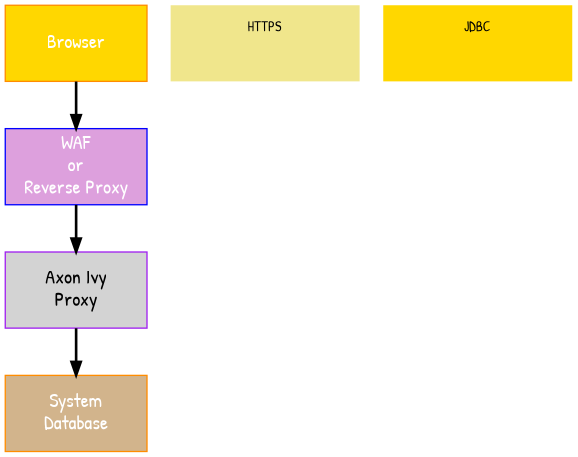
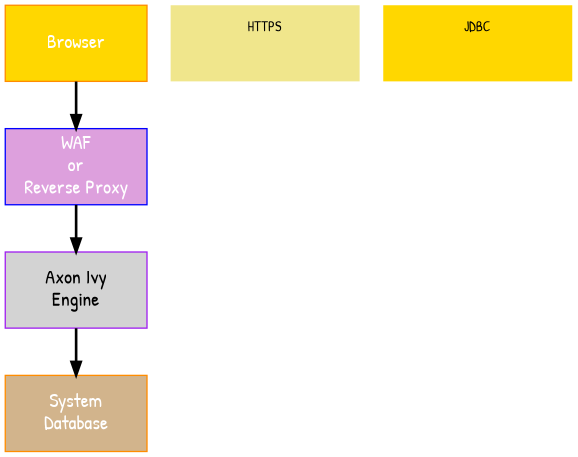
node "Axon Ivy Proxy": label "Axon Ivy Proxy" -> "Axon Ivy Engine"
